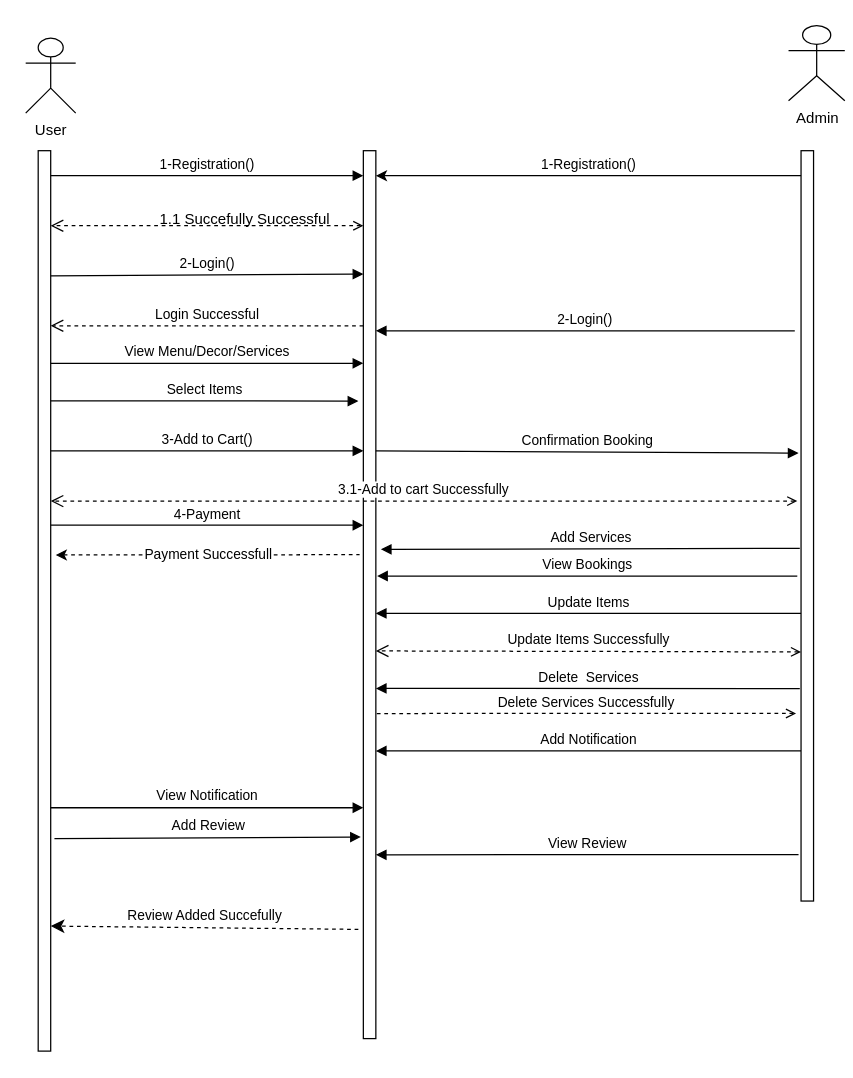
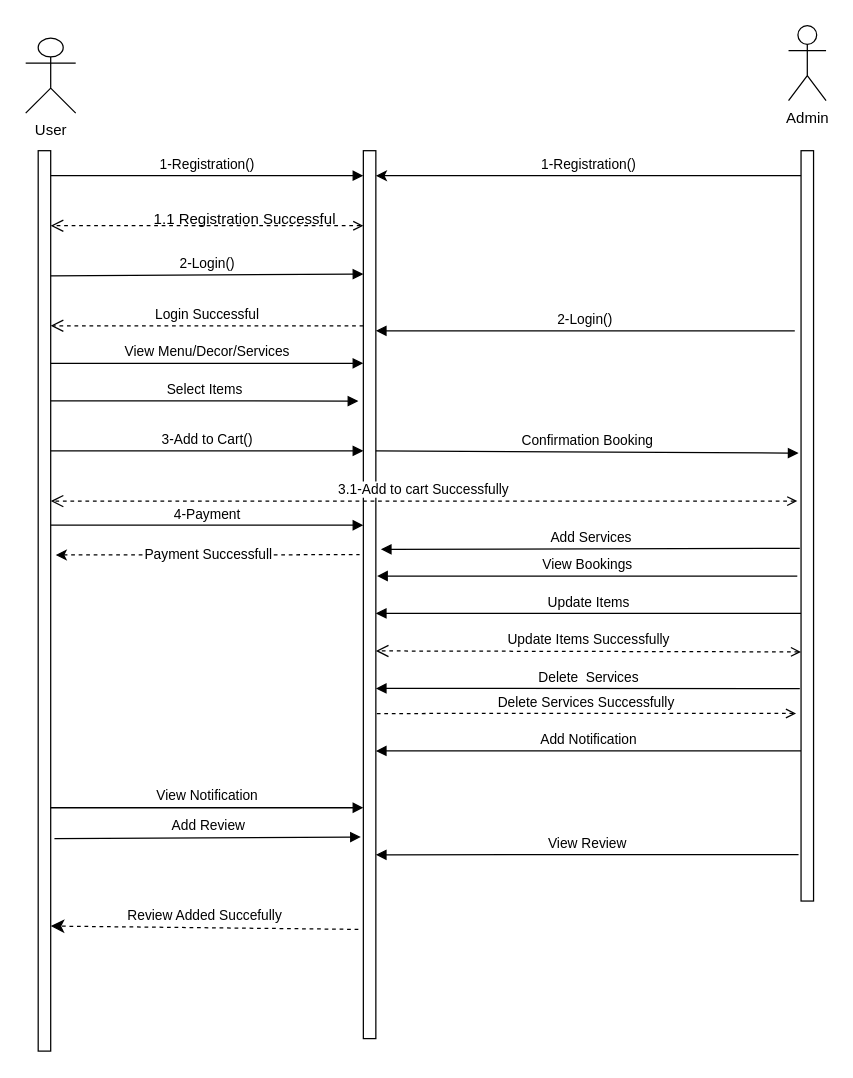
node "Admin": size 56x75 -> 38x75
node "1.1 Succefully Successful": label "1.1 Succefully Successful" -> "1.1 Registration Successful"
